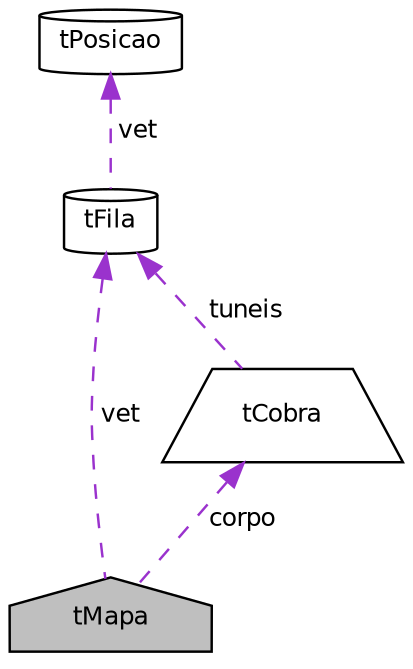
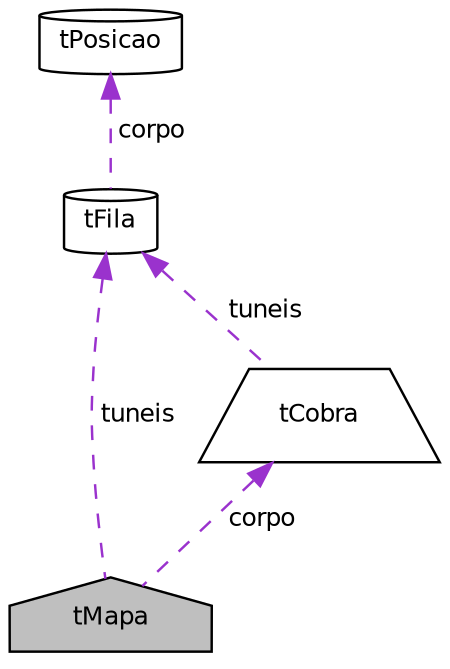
edge "tFila" -> "tPosicao": label " vet" -> " corpo"
edge "tMapa" -> "tFila": label " vet" -> " tuneis"
